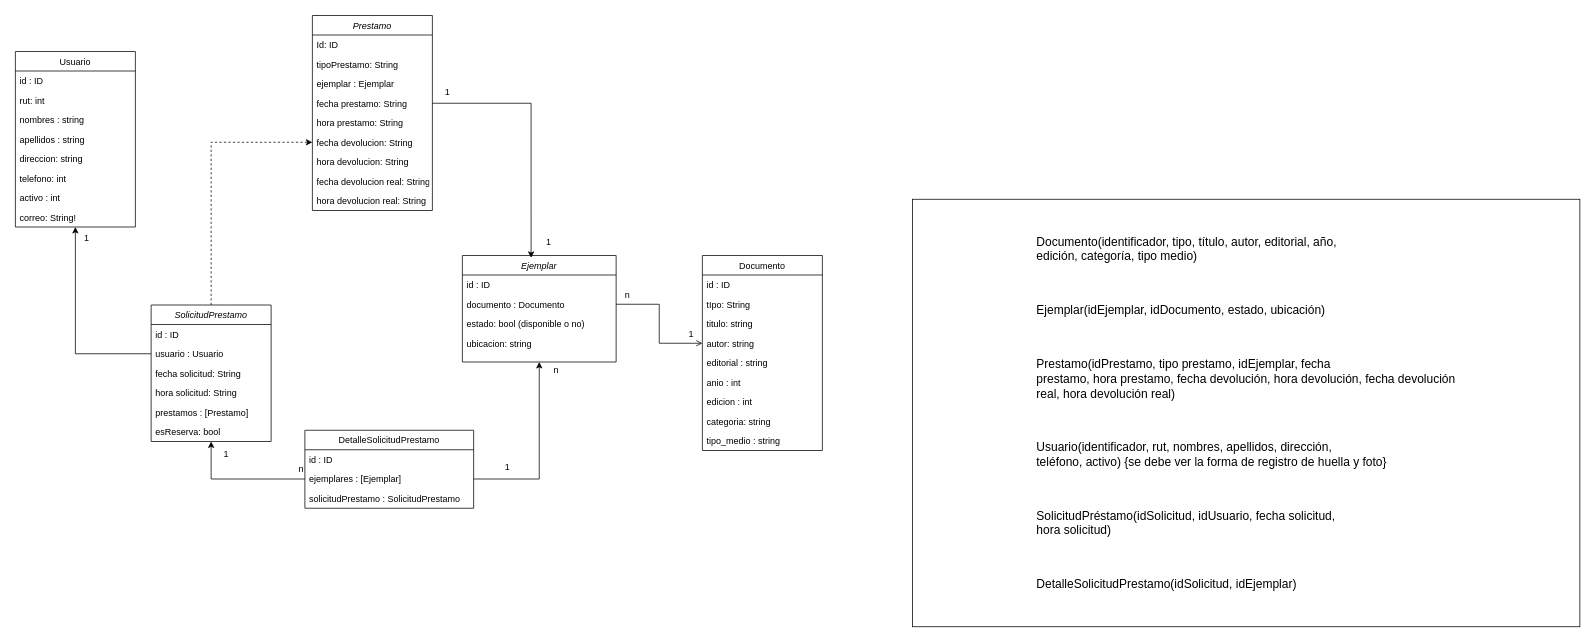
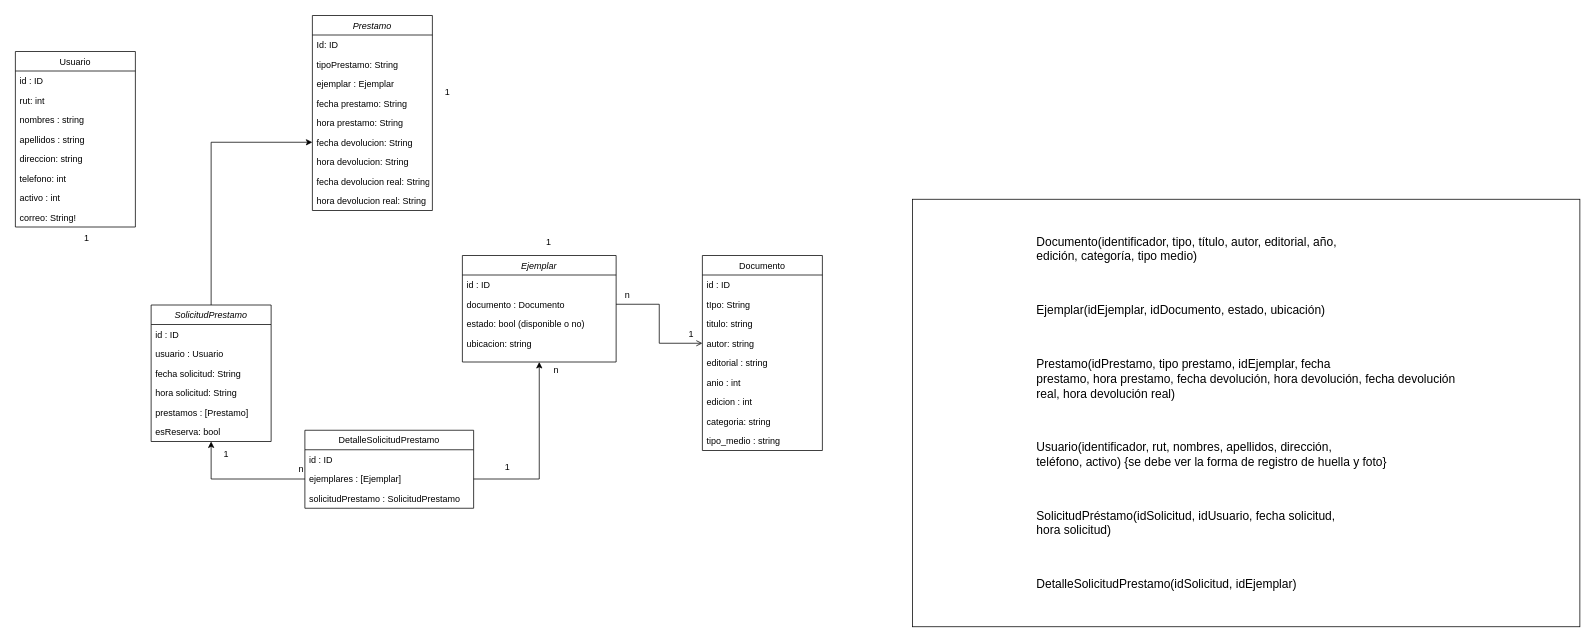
edge "fecha prestamo: String" -> "Ejemplar": removed
edge "SolicitudPrestamo" -> "fecha devolucion: String": style dashed -> solid
edge "usuario : Usuario" -> "Usuario": removed
